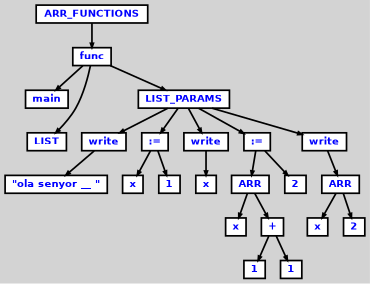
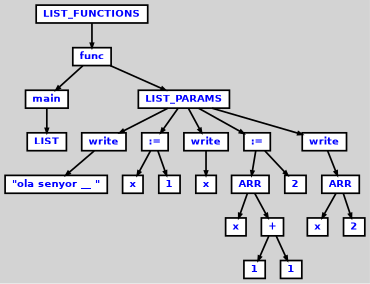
node "ARR_FUNCTIONS": label "ARR_FUNCTIONS" -> "LIST_FUNCTIONS"
edge "func" -> "LIST": now "main" -> "LIST"
